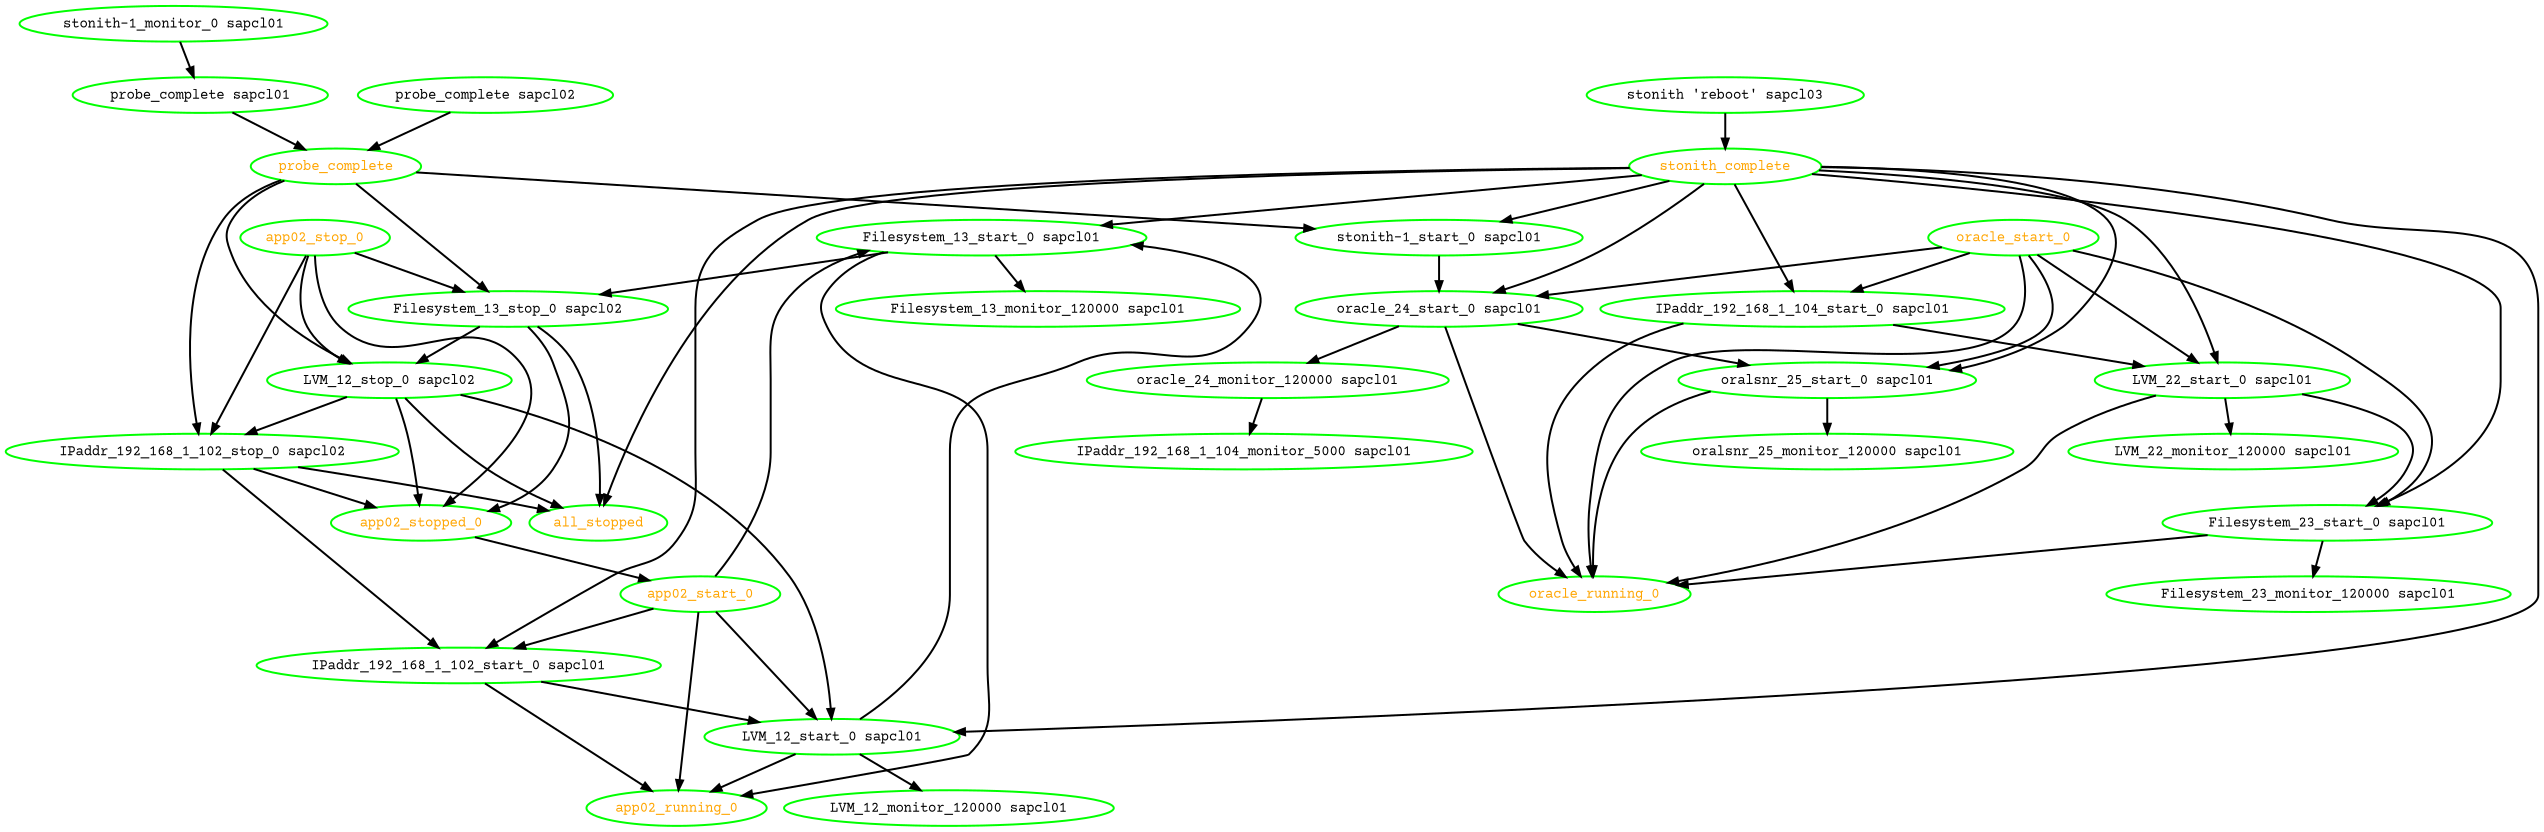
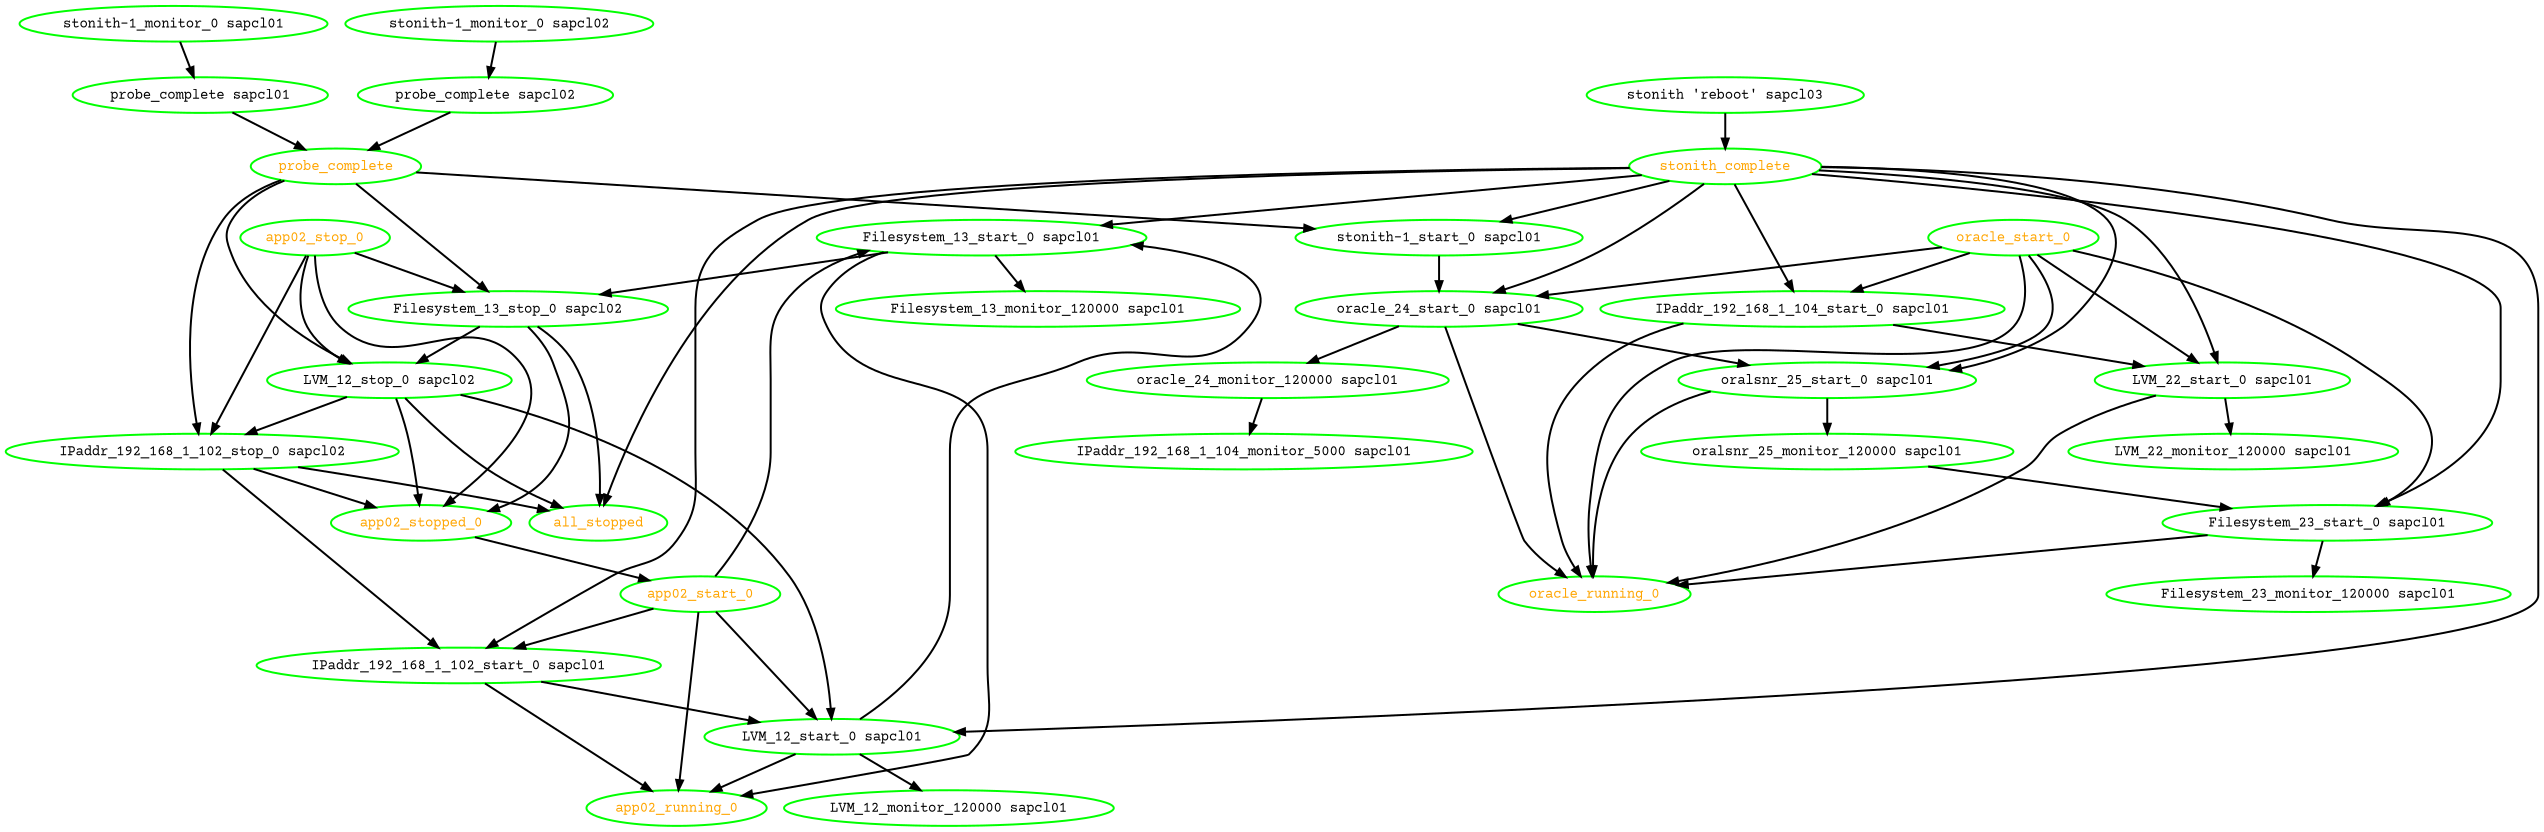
node "stonith-1_monitor_0 sapcl02": added
edge "LVM_22_start_0 sapcl01" -> "Filesystem_23_start_0 sapcl01": now "oralsnr_25_monitor_120000 sapcl01" -> "Filesystem_23_start_0 sapcl01"
